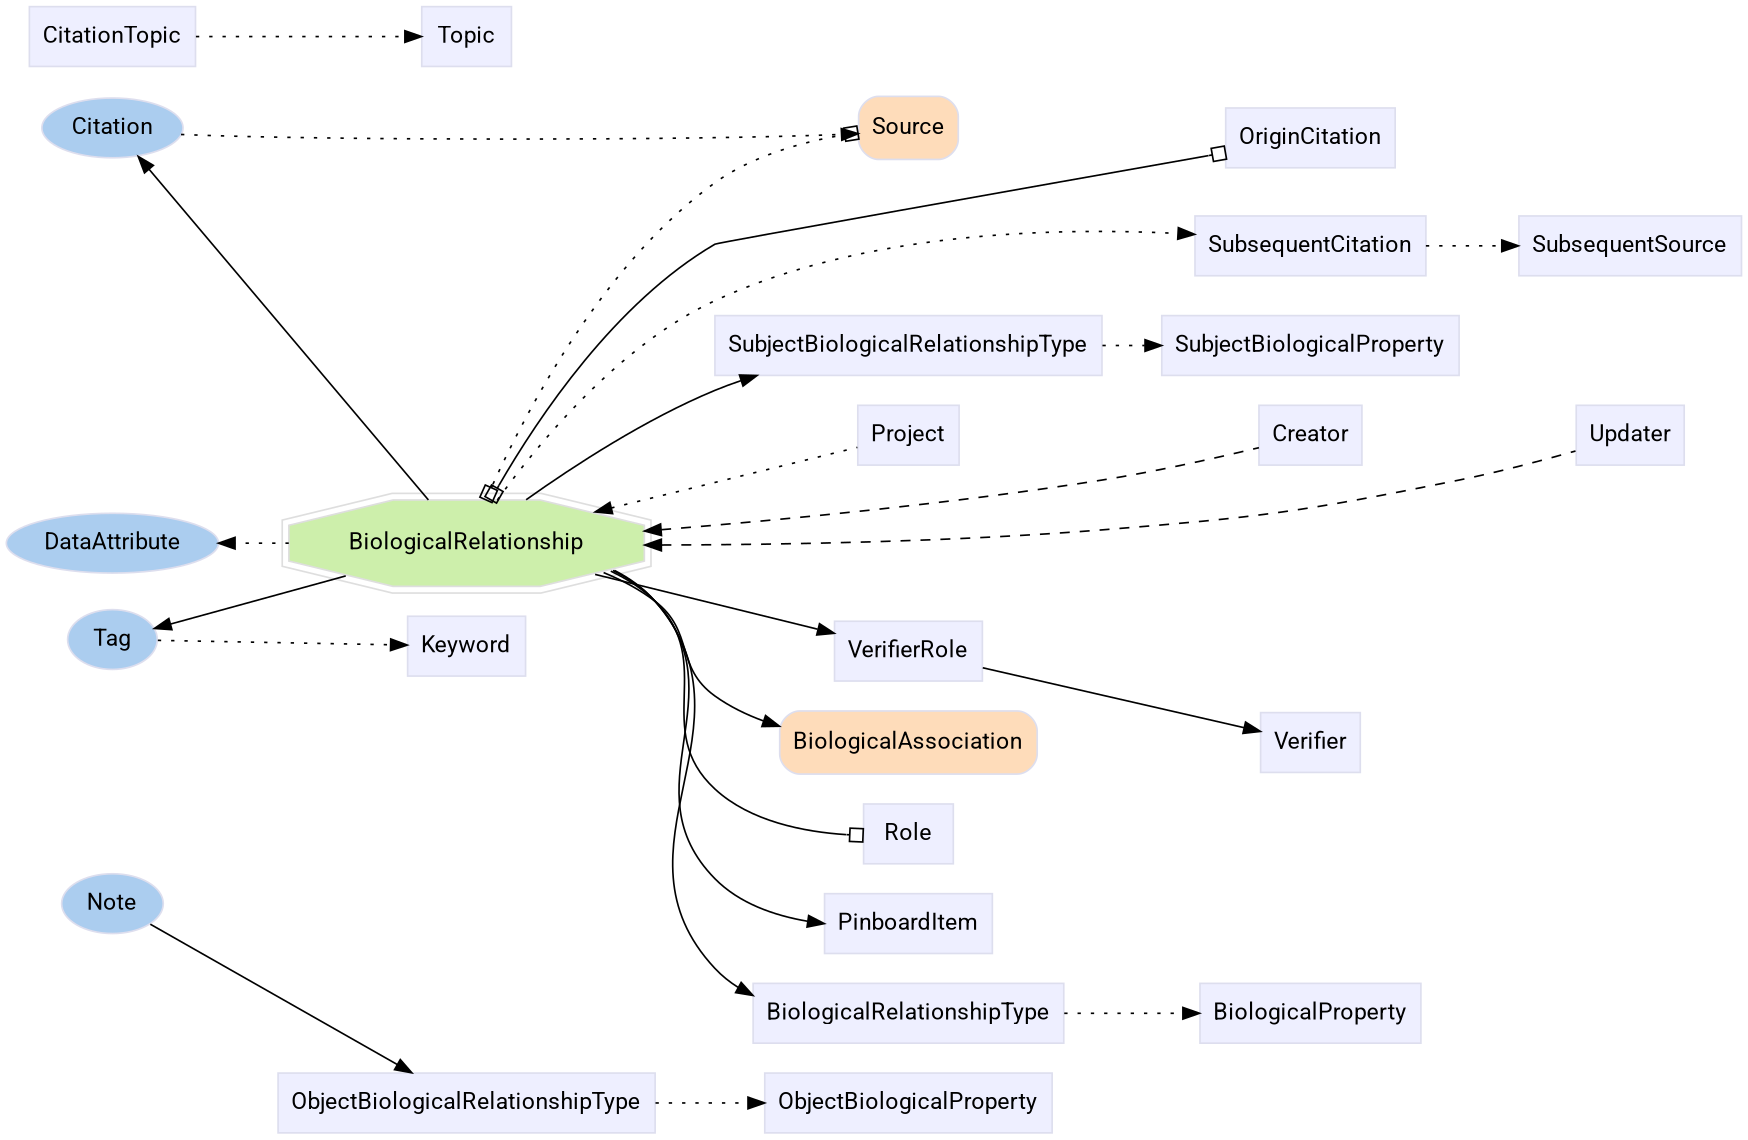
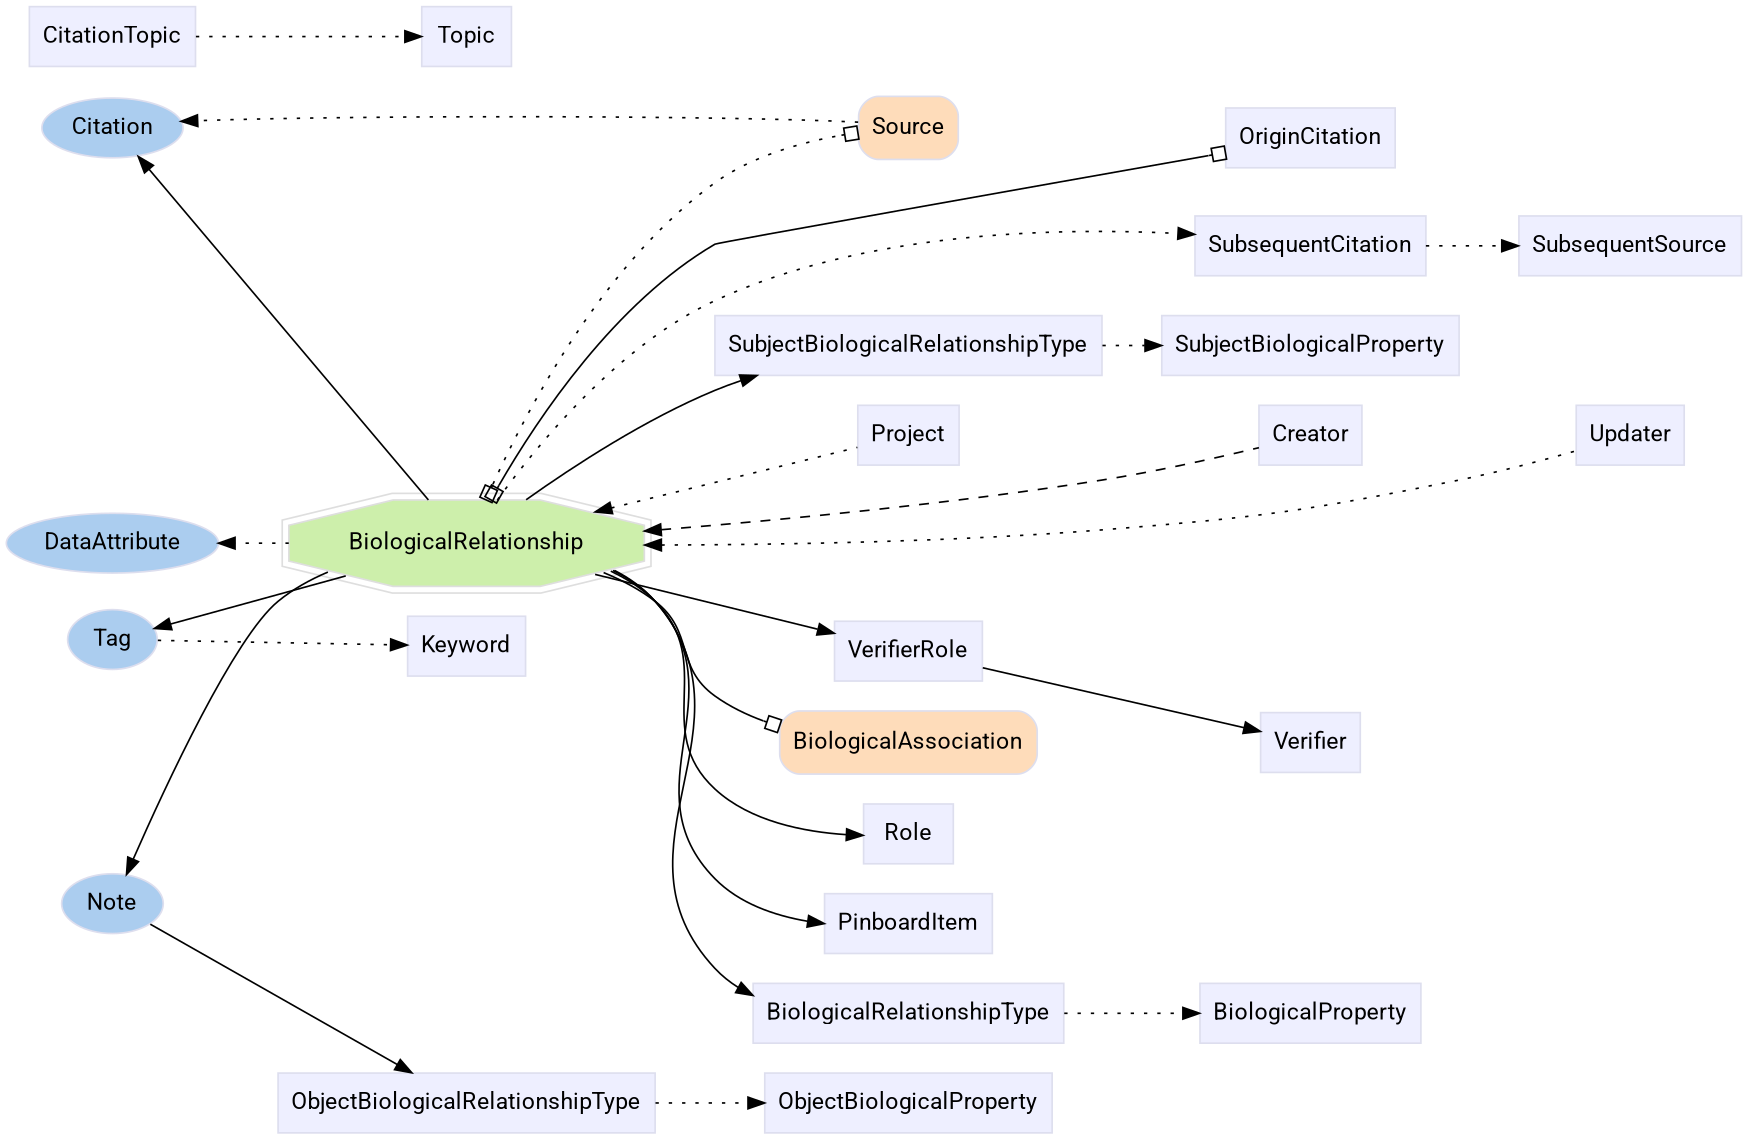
edge "Citation" -> "Source": reversed
edge "Updater" -> "BiologicalRelationship": style dashed -> dotted
edge "BiologicalRelationship" -> "BiologicalAssociation": arrowhead normal -> obox
edge "BiologicalRelationship" -> "Note": added
edge "BiologicalRelationship" -> "Role": arrowhead obox -> normal
